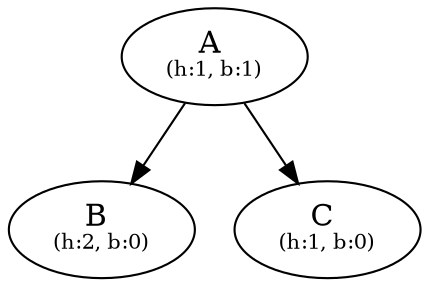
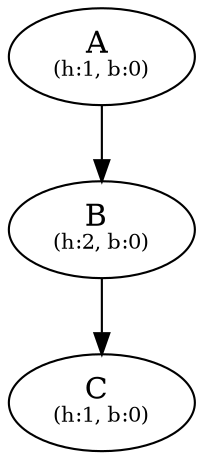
node "A": text "(h:1, b:1)" -> "(h:1, b:0)"
edge "A" -> "C": now "B" -> "C"
